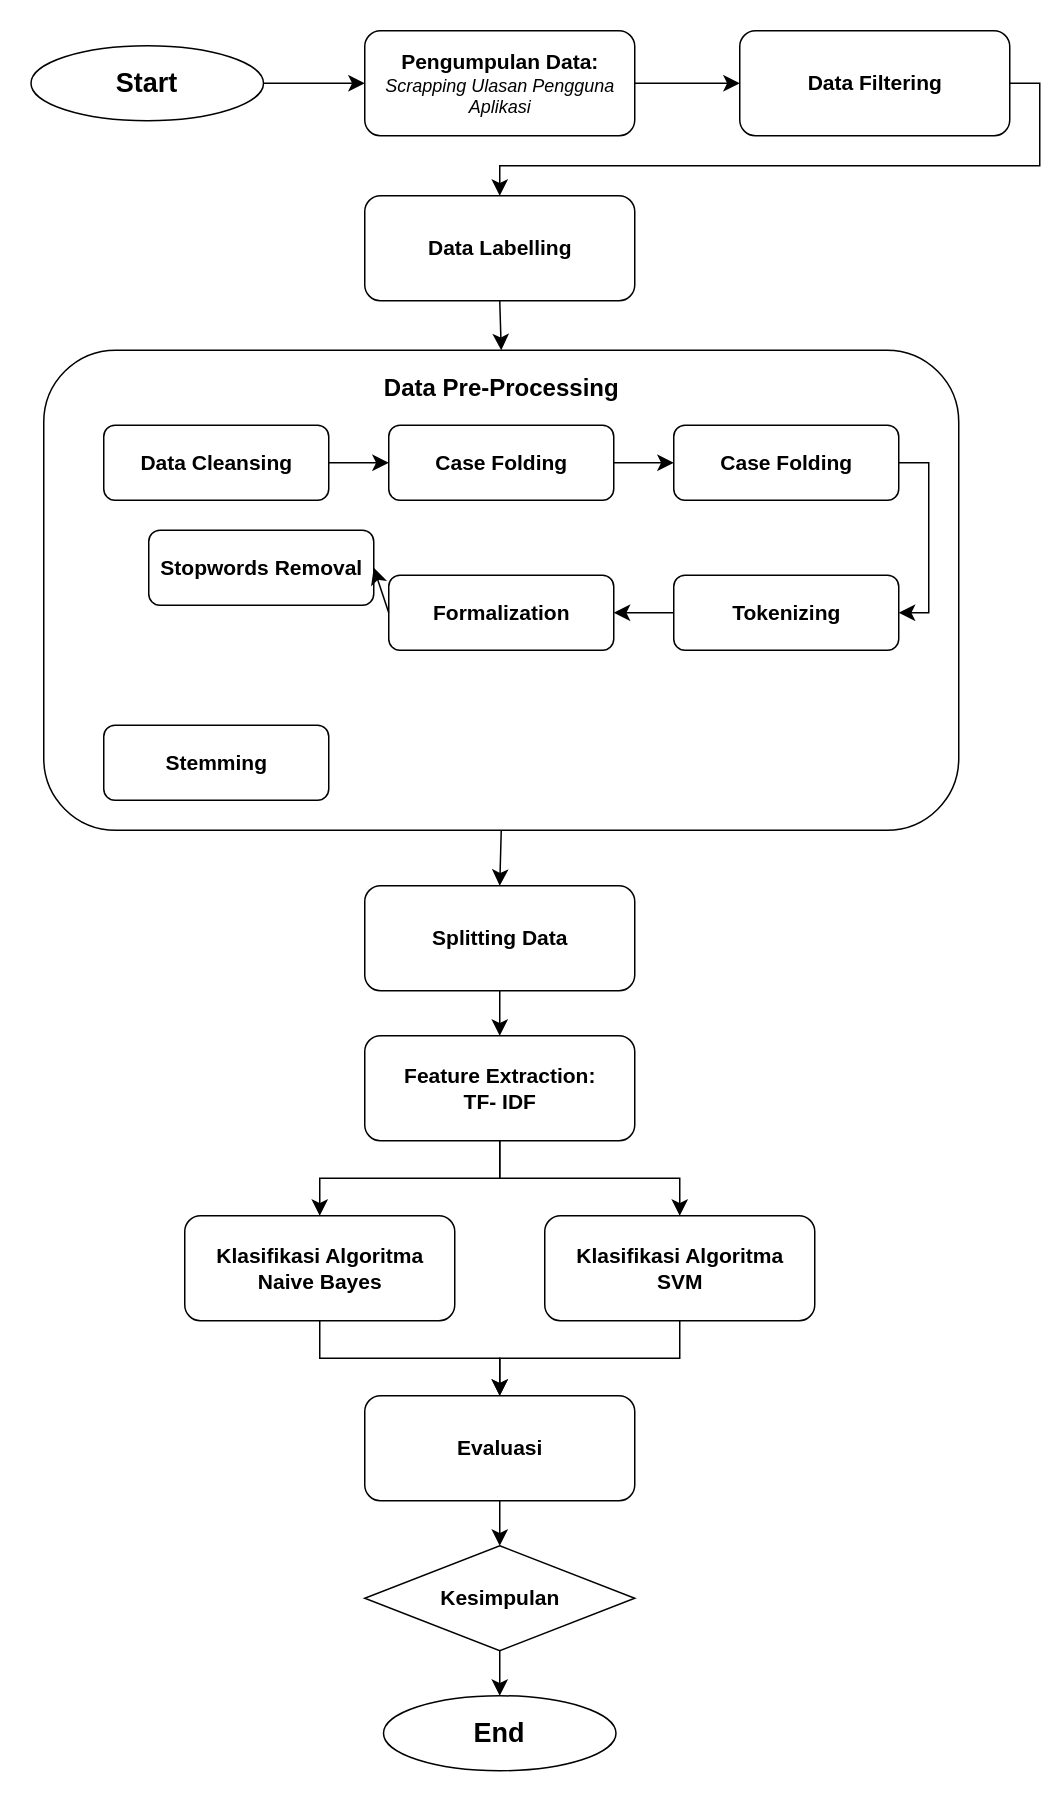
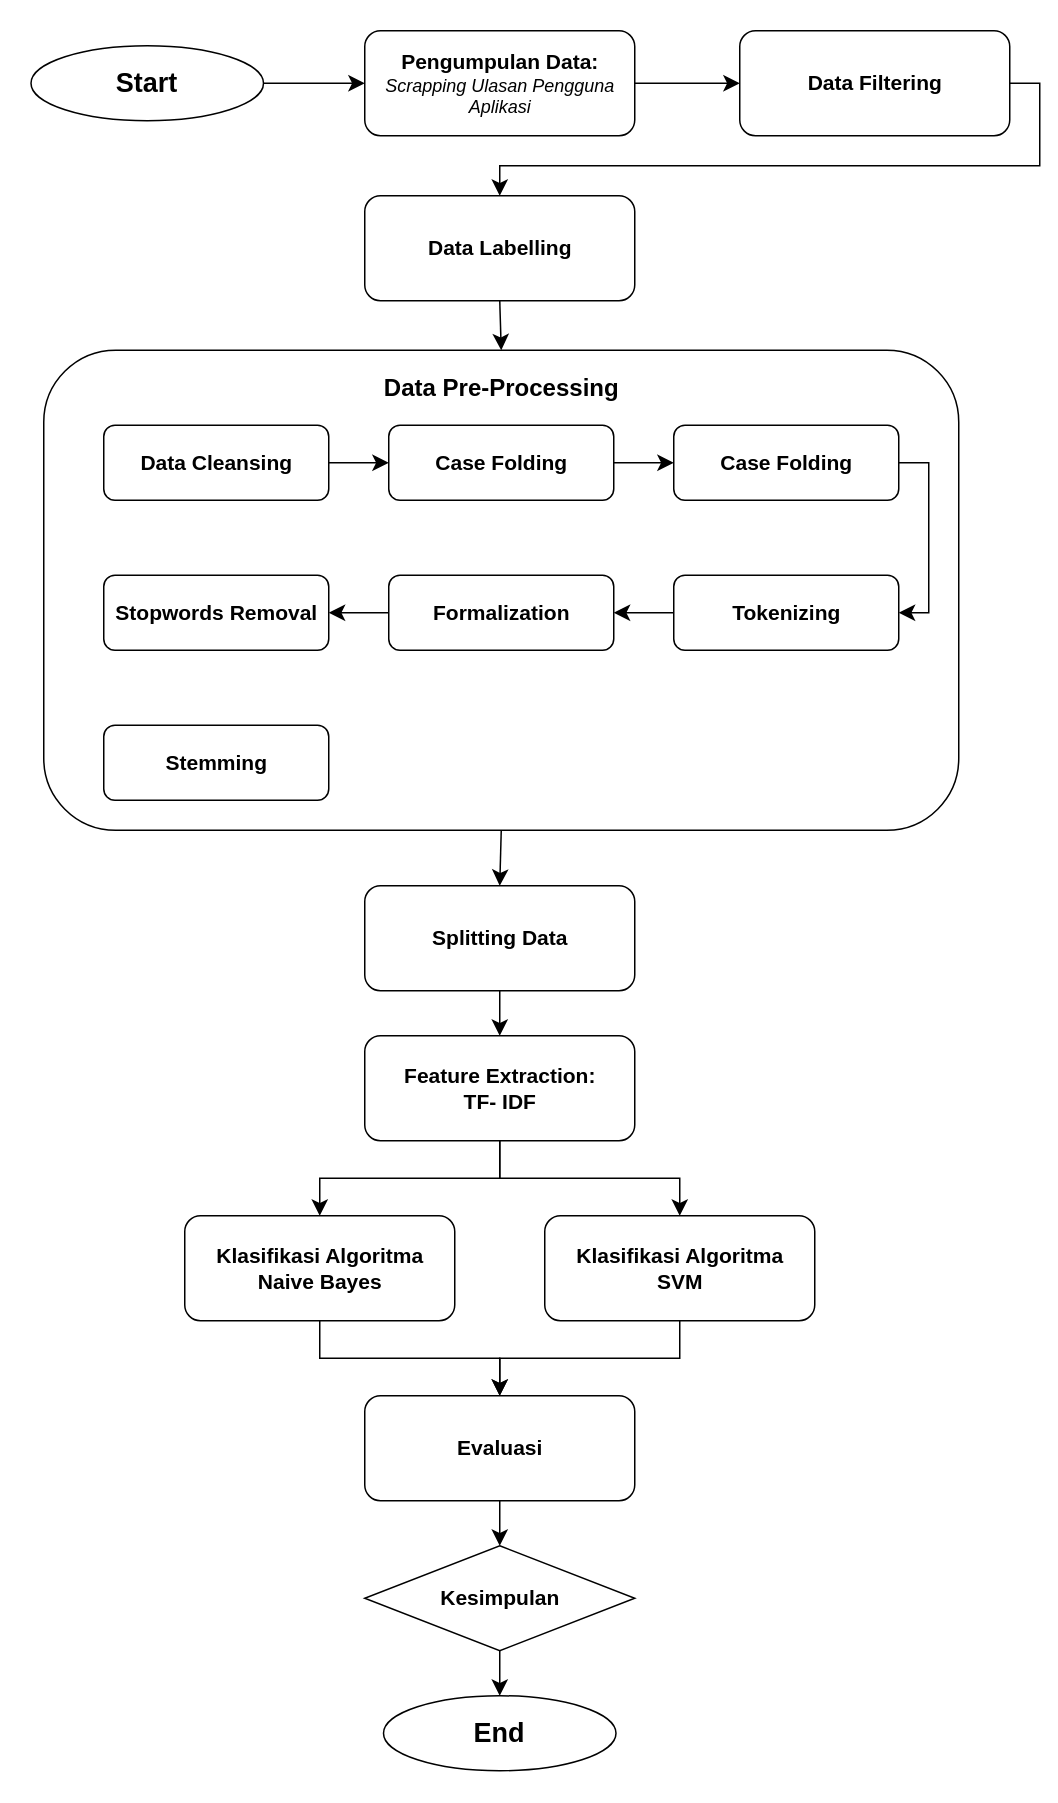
node "Stopwords Removal": moved (261, 568) -> (216, 613)
